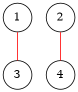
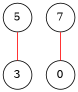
node "1": label "1" -> "5"
node "2": label "2" -> "7"
node "4": label "4" -> "0"
